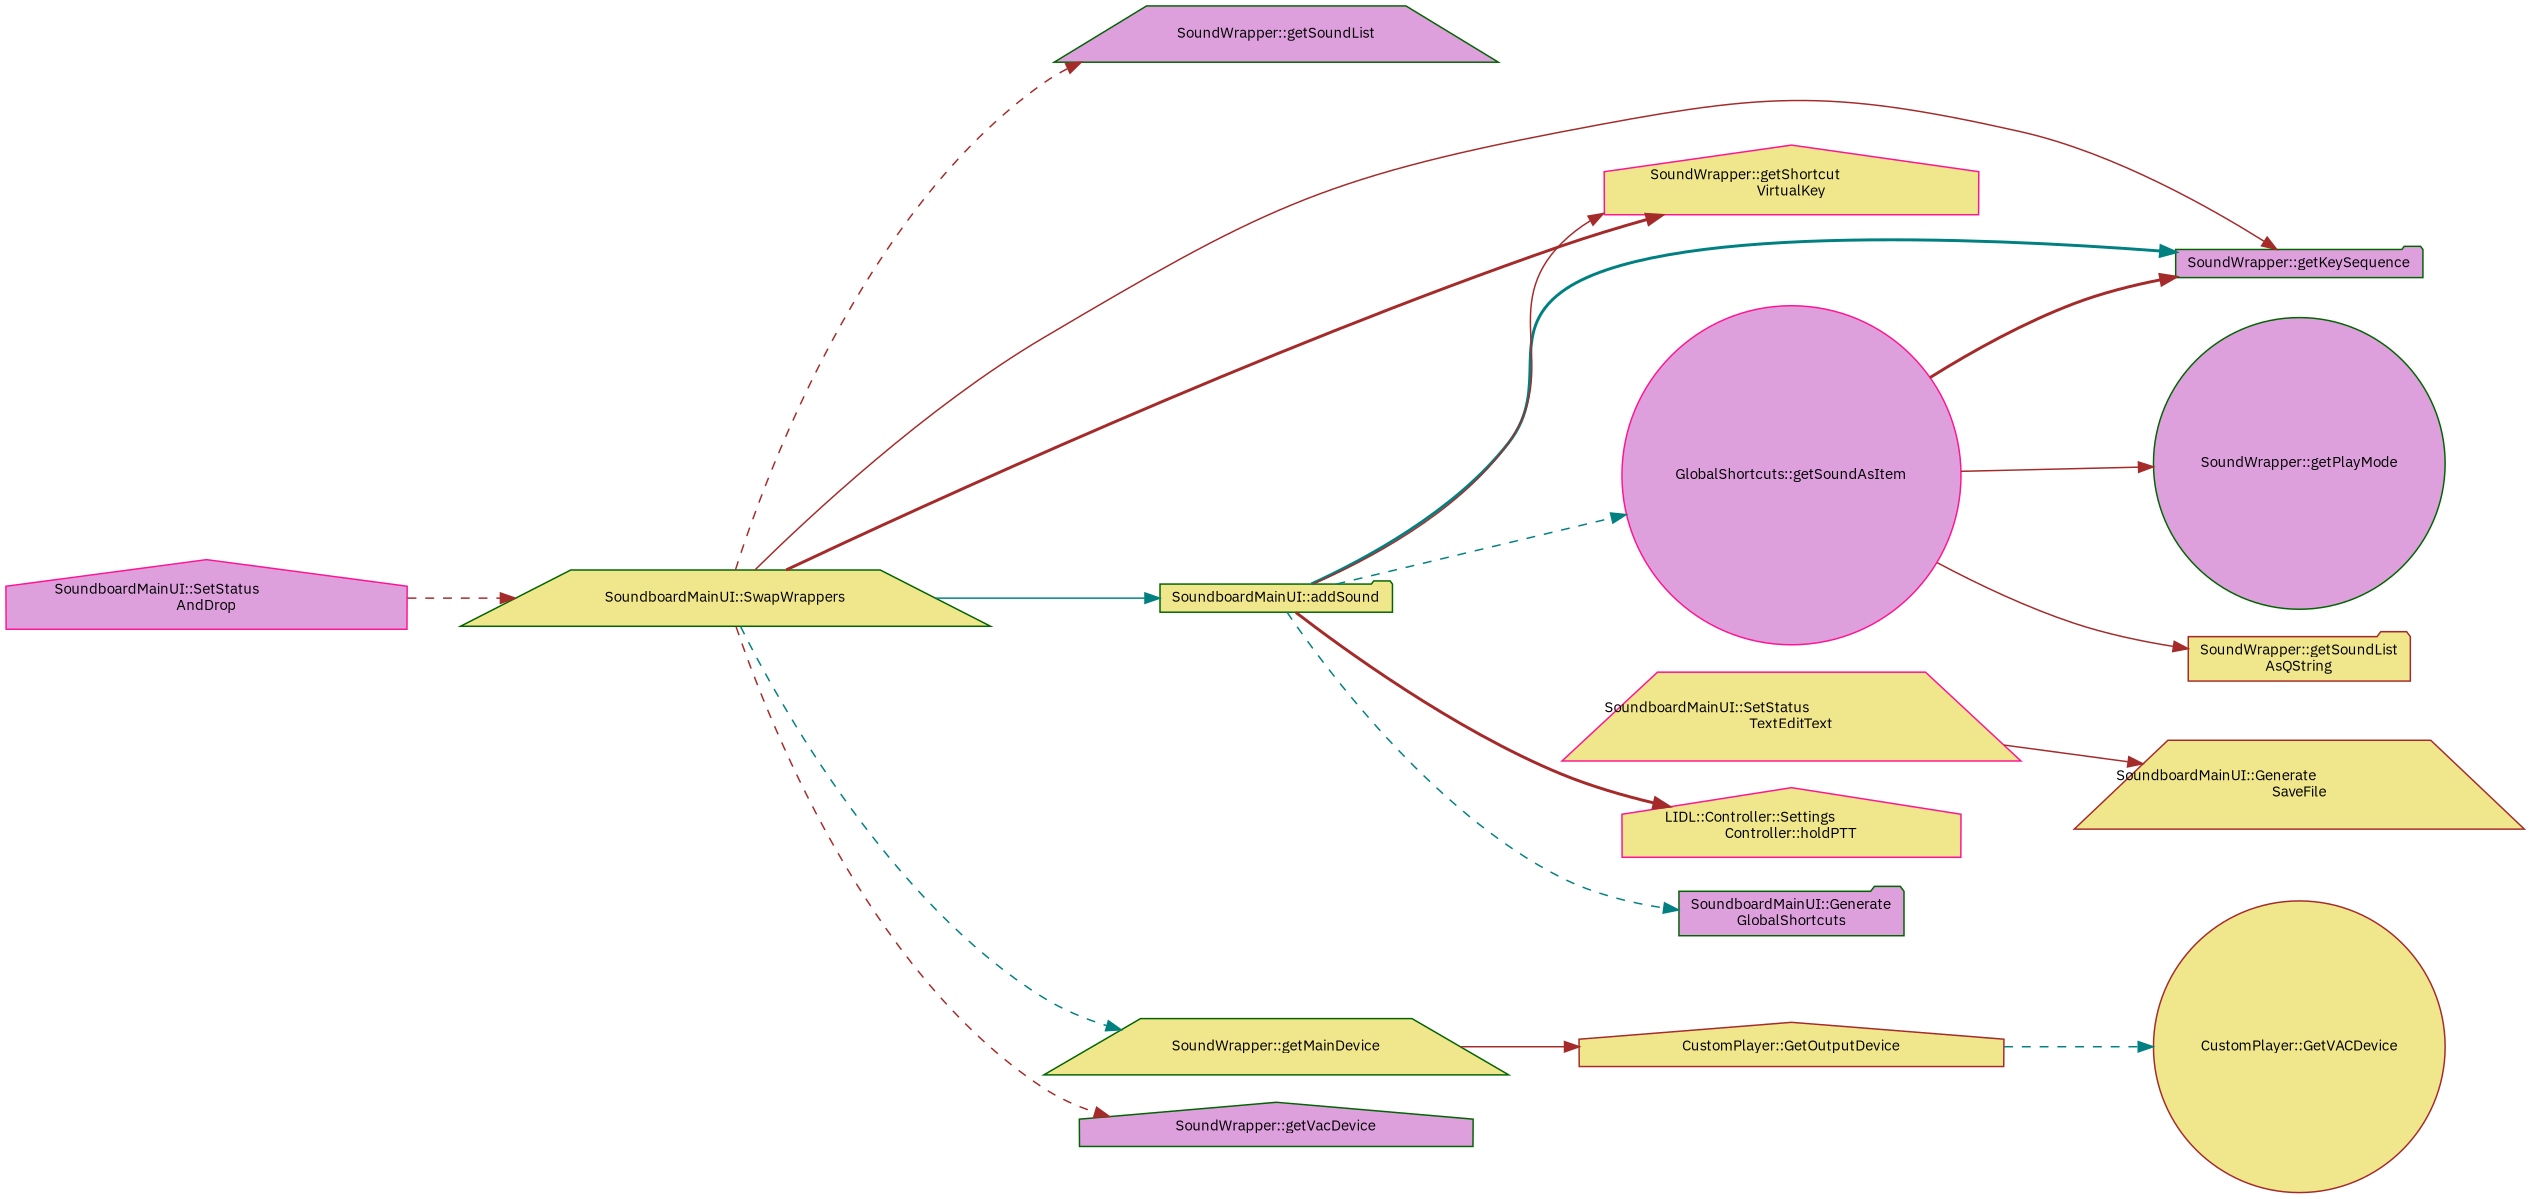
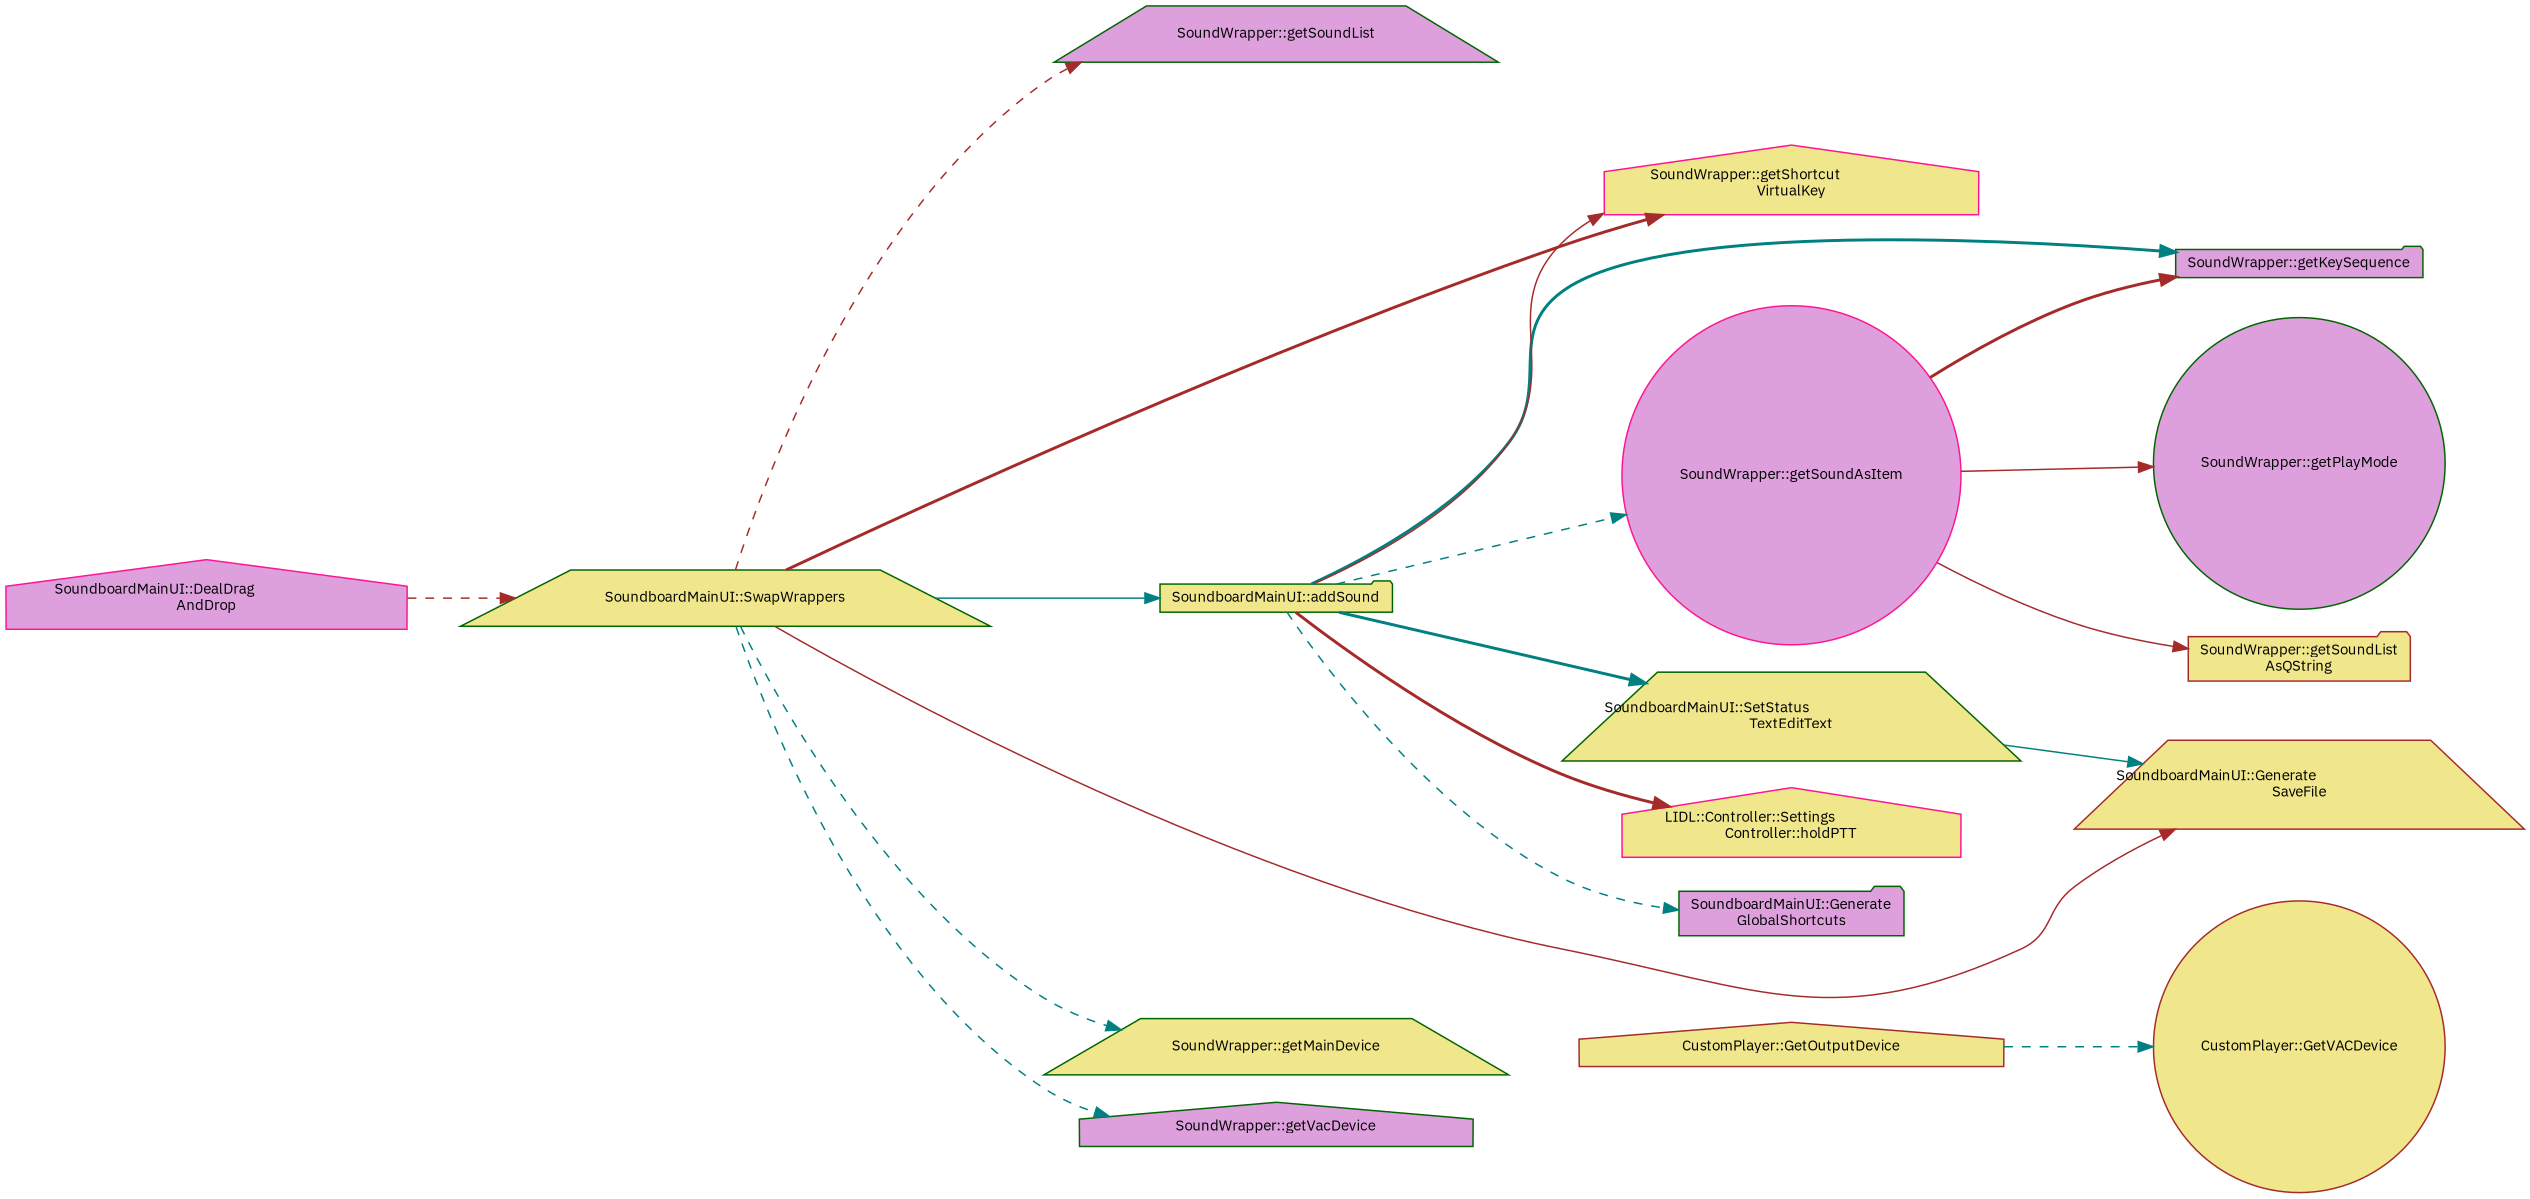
edge "SoundboardMainUI::SwapWrappers" -> "SoundWrapper::getKeySequence": now "SoundboardMainUI::SwapWrappers" -> "SoundboardMainUI::Generate SaveFile"
node "GlobalShortcuts::getSoundAsItem": label "GlobalShortcuts::getSoundAsItem" -> "SoundWrapper::getSoundAsItem"
node "SoundboardMainUI::SetStatus AndDrop": label "SoundboardMainUI::SetStatus AndDrop" -> "SoundboardMainUI::DealDrag AndDrop"
edge "SoundboardMainUI::addSound" -> "SoundboardMainUI::SetStatus TextEditText": added
node "SoundboardMainUI::SetStatus TextEditText": color deeppink -> darkgreen
edge "SoundboardMainUI::SetStatus TextEditText" -> "SoundboardMainUI::Generate SaveFile": color brown -> teal
edge "SoundboardMainUI::SwapWrappers" -> "SoundWrapper::getVacDevice": color brown -> teal
edge "SoundWrapper::getMainDevice" -> "CustomPlayer::GetOutputDevice": removed
